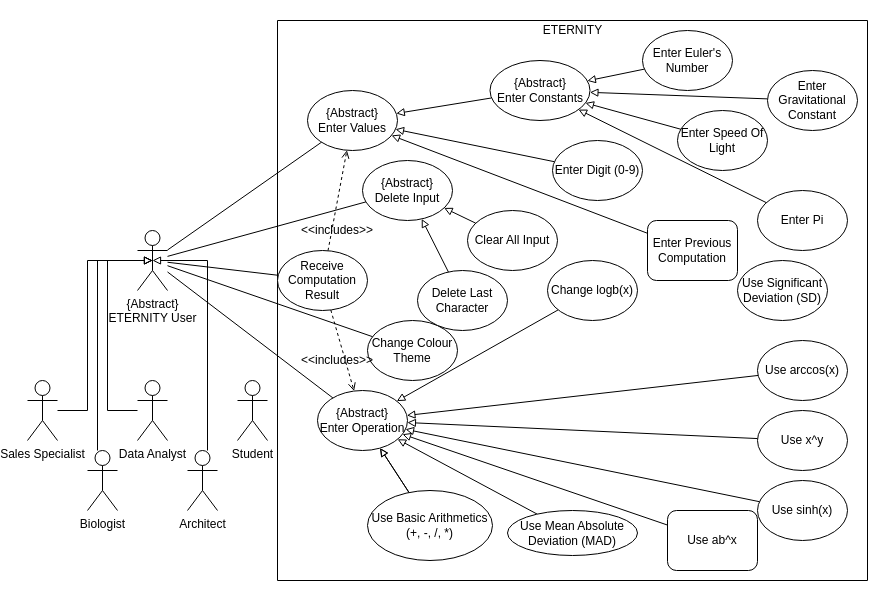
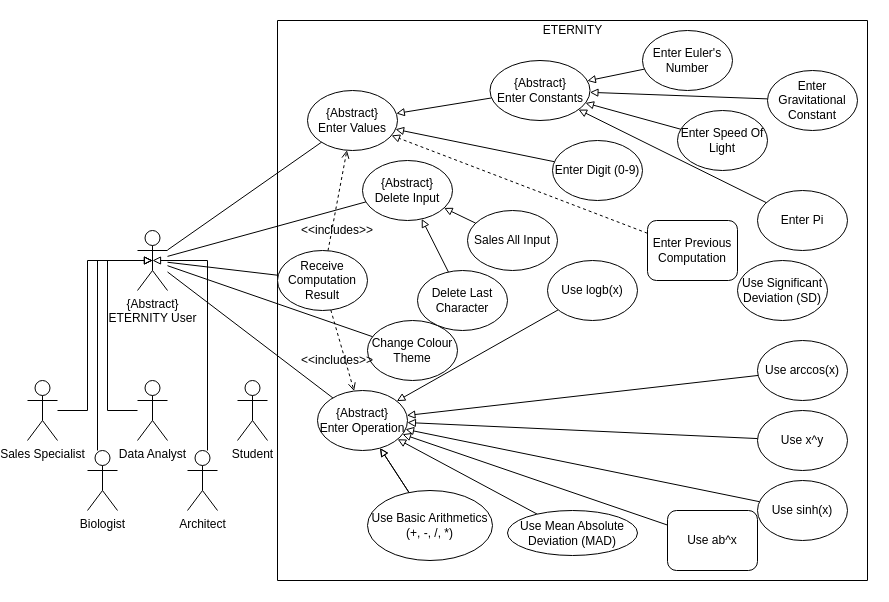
edge "Enter Previous Computation" -> "{Abstract} Enter Values": style solid -> dashed
node "Clear All Input": label "Clear All Input" -> "Sales All Input"
node "Change logb(x)": label "Change logb(x)" -> "Use logb(x)"
